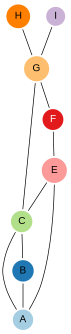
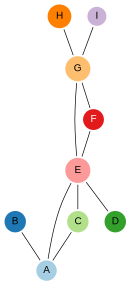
edge "G" -- "C": now "G" -- "E"
node "D": added
edge "C" -- "B": removed
